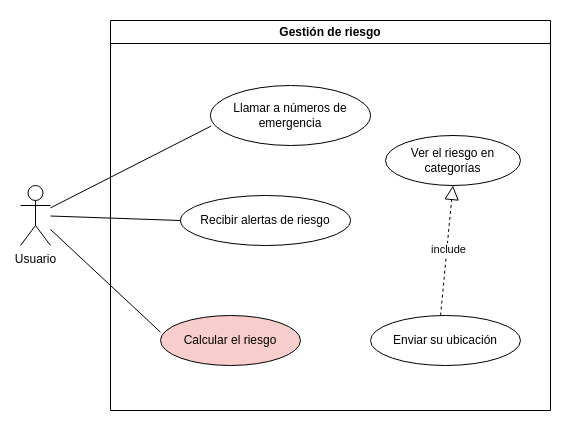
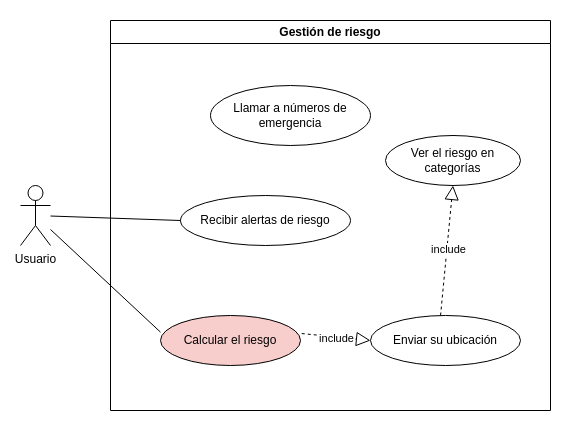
edge "Llamar a números de emergencia" -- "Usuario": removed
edge "Calcular el riesgo" -> "Enviar su ubicación": added, label "include"
